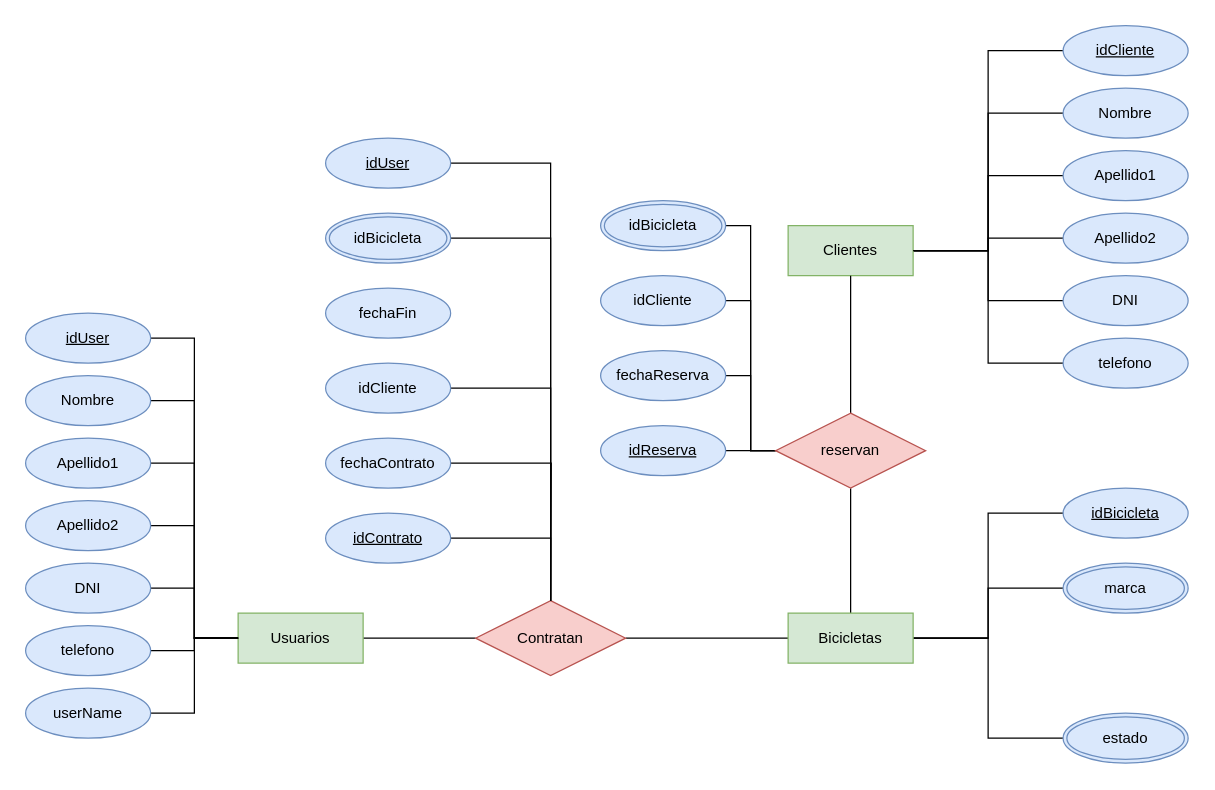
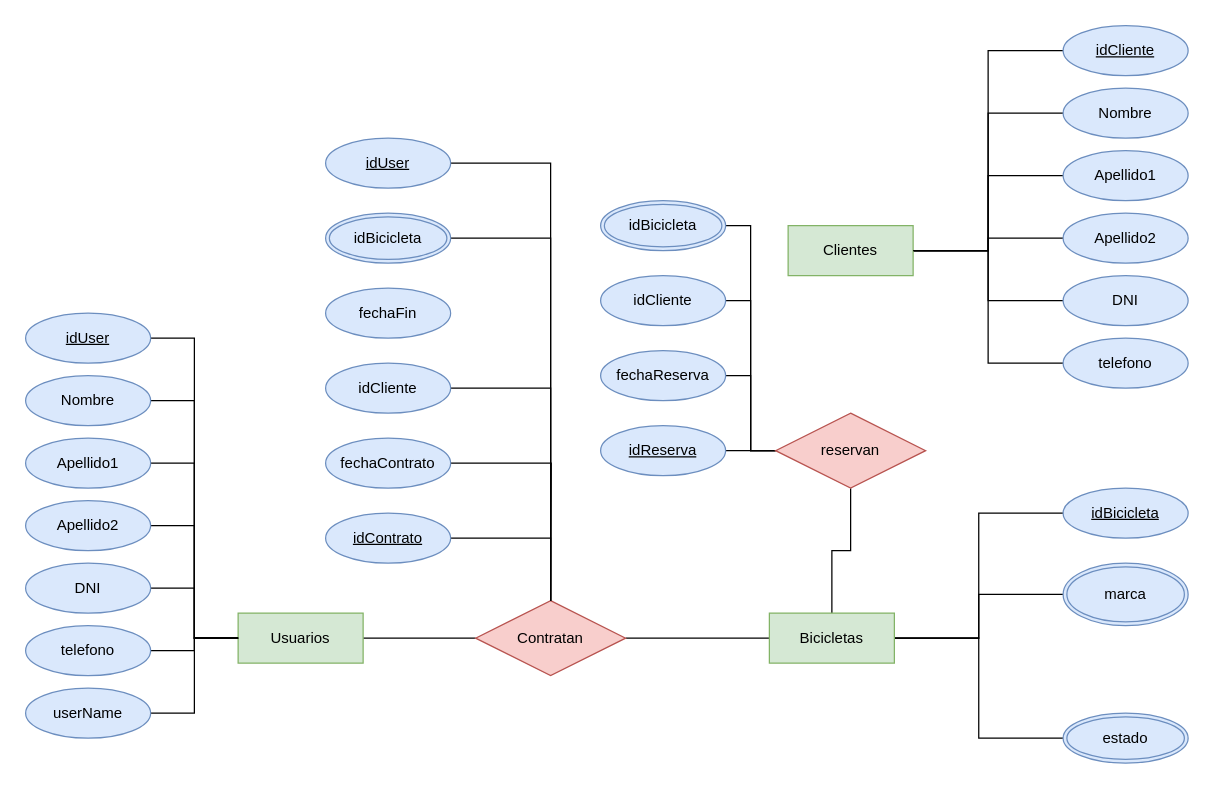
edge "Clientes" -- "reservan": removed
node "marca": size 125x50 -> 125x63
node "Bicicletas": moved (851, 638) -> (832, 638)
